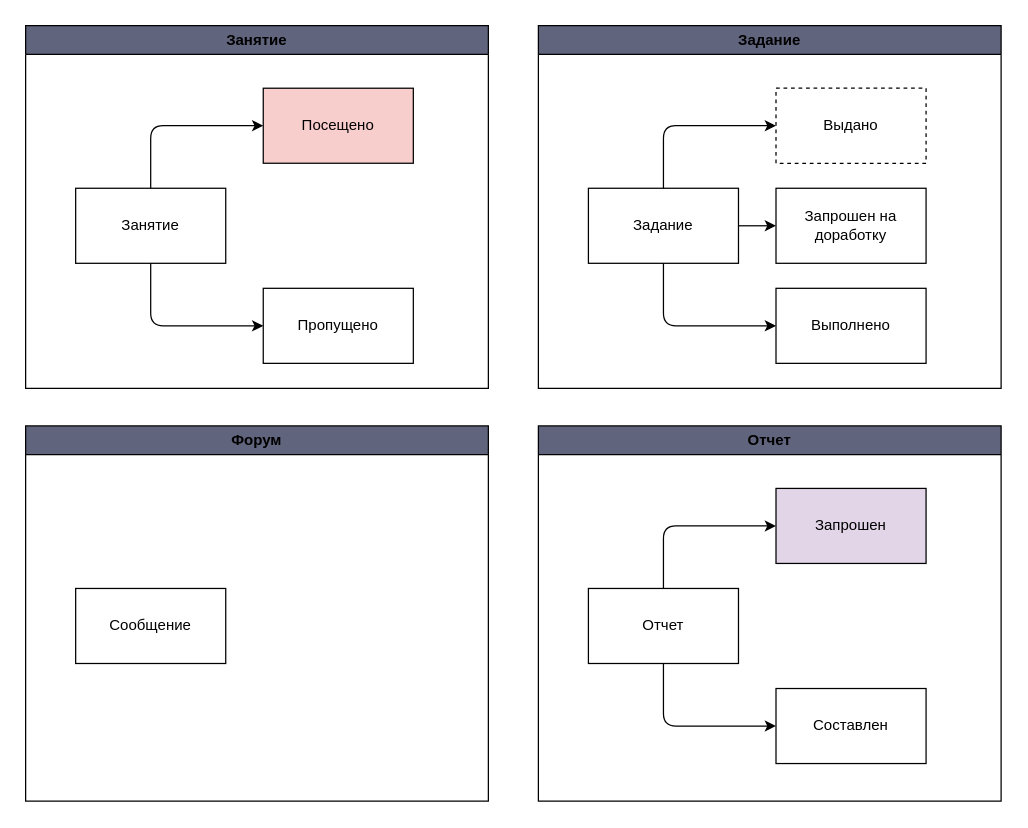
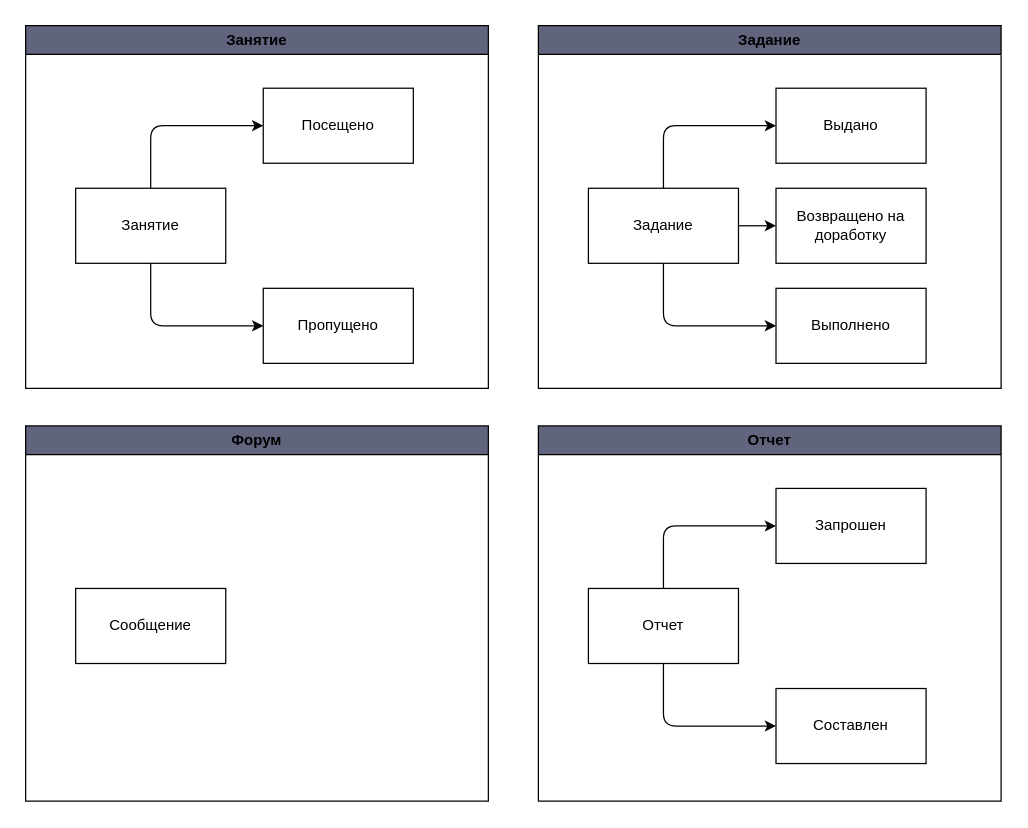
node "Посещено": fillcolor #f8cecc -> #ffffff
node "Выдано": style dashed -> solid
node "Запрошен на доработку": label "Запрошен на доработку" -> "Возвращено на доработку"
node "Запрошен": fillcolor #e1d5e7 -> #ffffff
